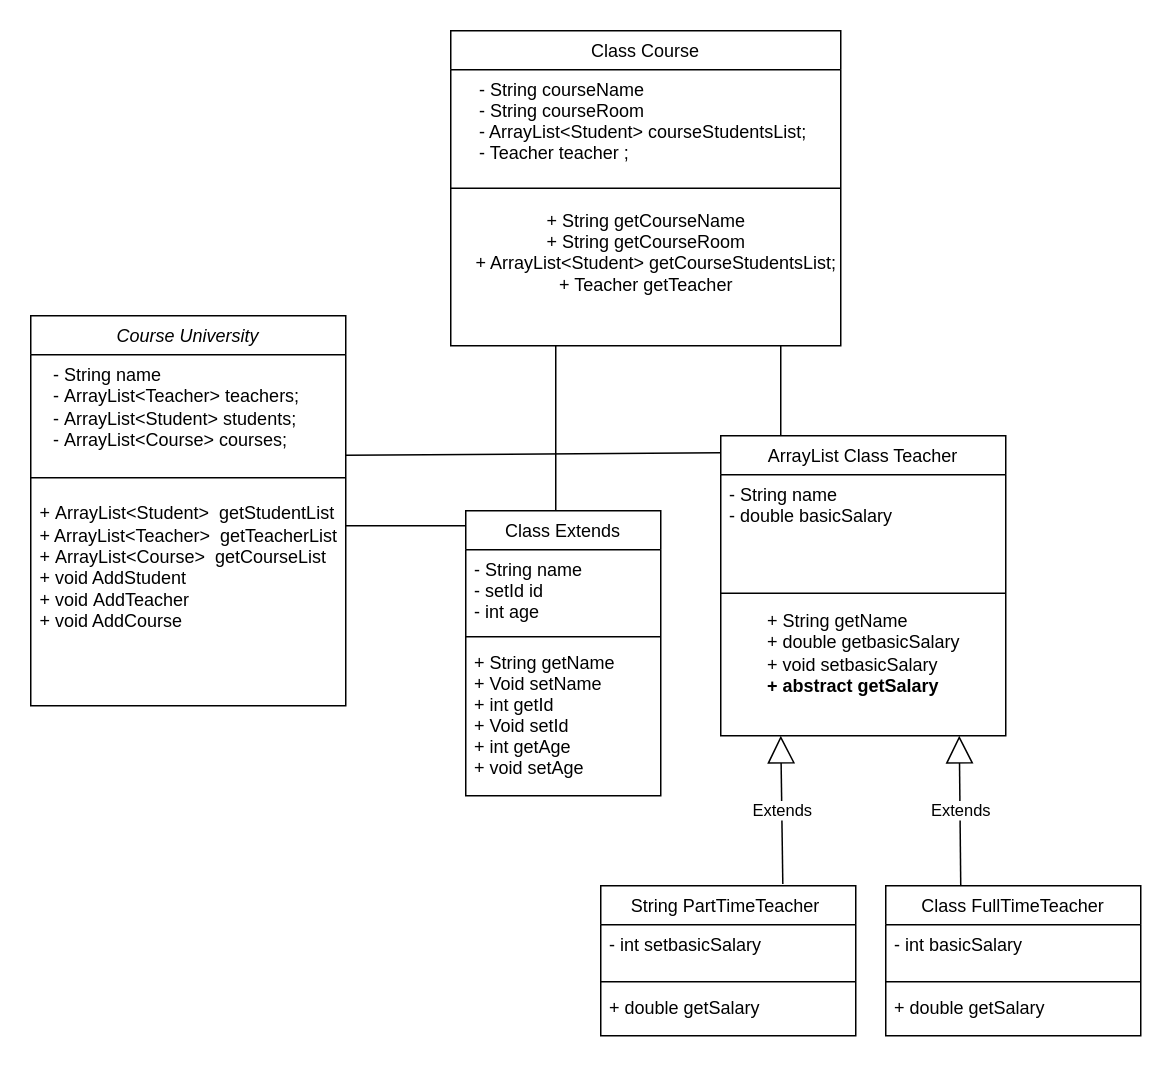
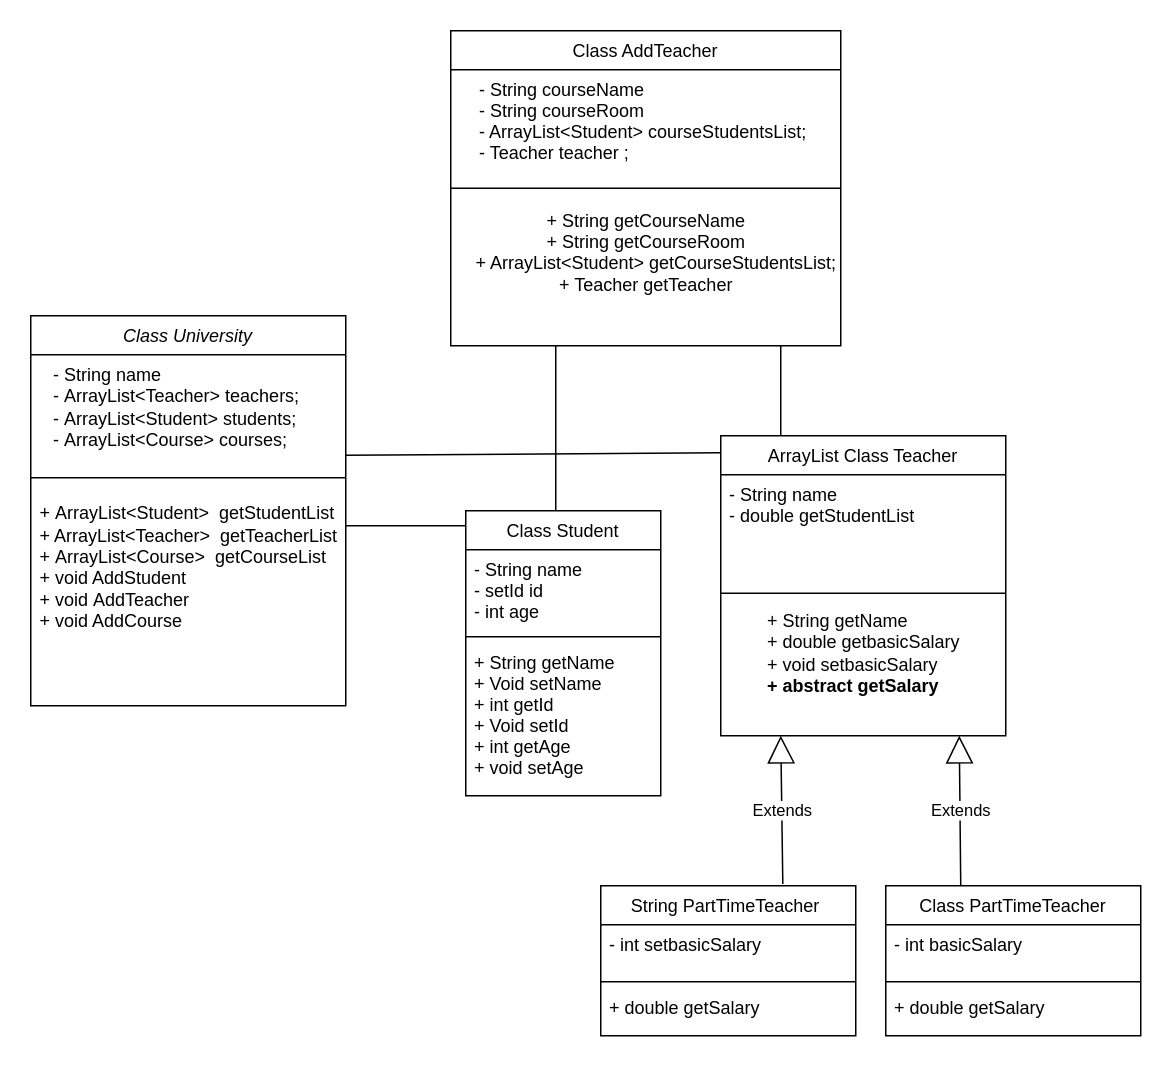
node "Class Course": label "Class Course" -> "Class AddTeacher"
node "Course University": label "Course University" -> "Class University"
node "- String name - double basicSalary": label "- String name - double basicSalary" -> "- String name - double getStudentList"
node "Class Extends": label "Class Extends" -> "Class Student"
node "Class FullTimeTeacher": label "Class FullTimeTeacher" -> "Class PartTimeTeacher"
